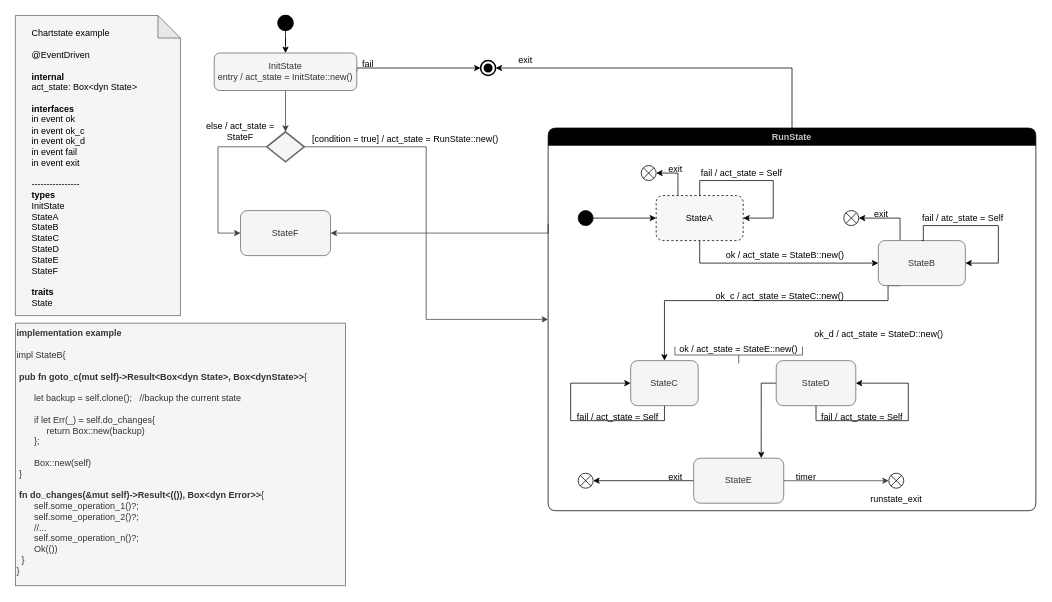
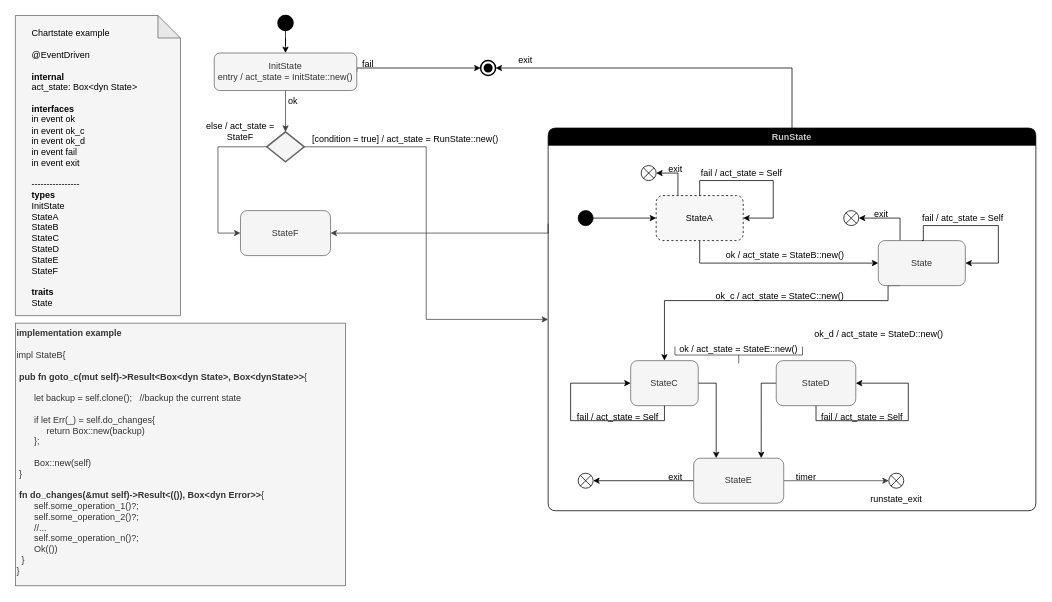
node "ok": added
node "StateB": label "StateB" -> "State"
edge "StateC" -> "StateE": added
